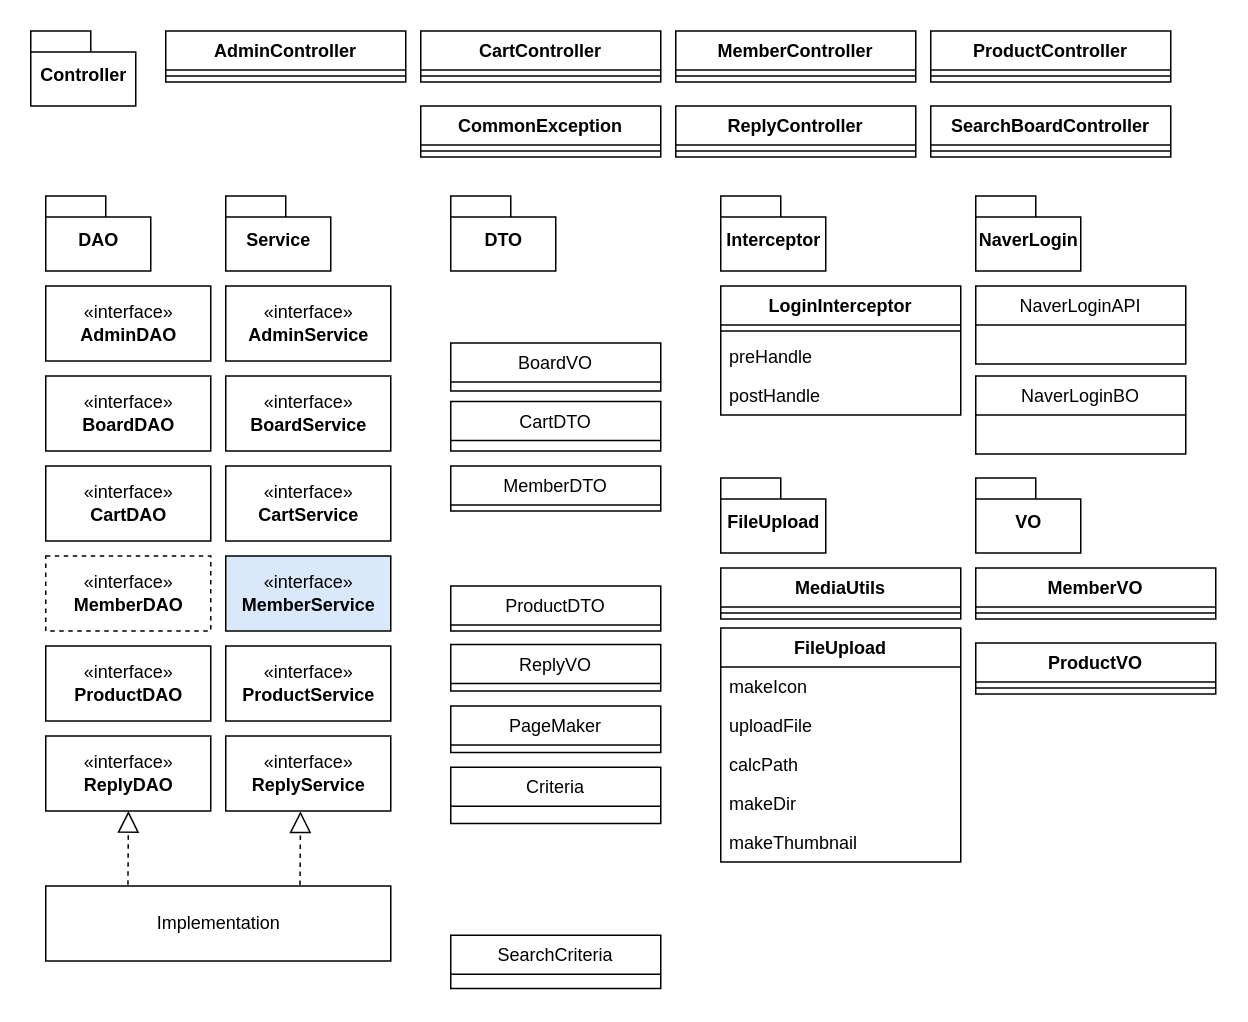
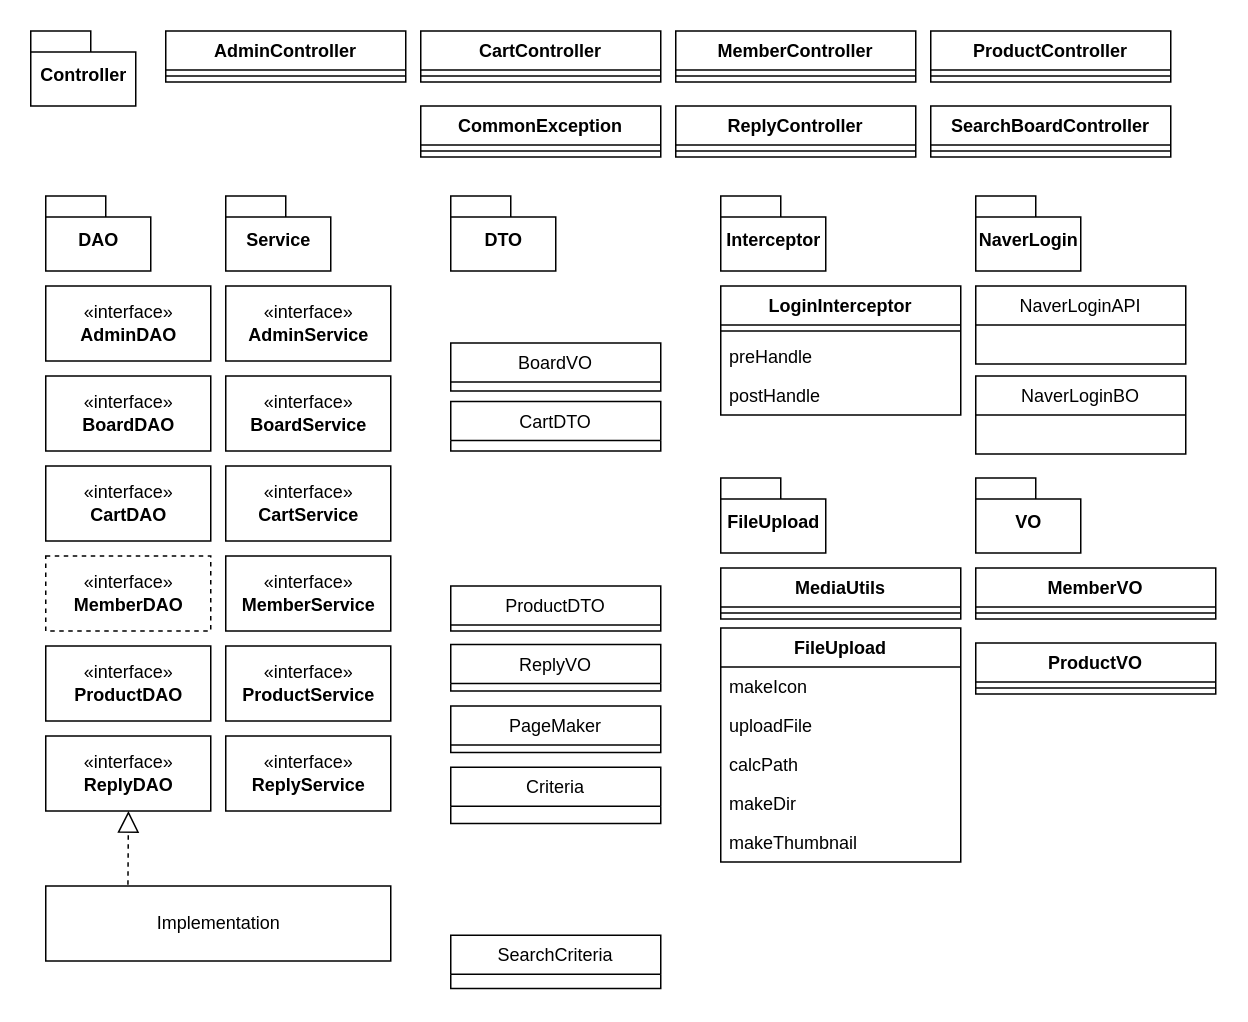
node "MemberDTO": removed
node "«interface» MemberService": fillcolor #dae8fc -> #ffffff
edge "Implementation" -> "«interface» ReplyService": removed
